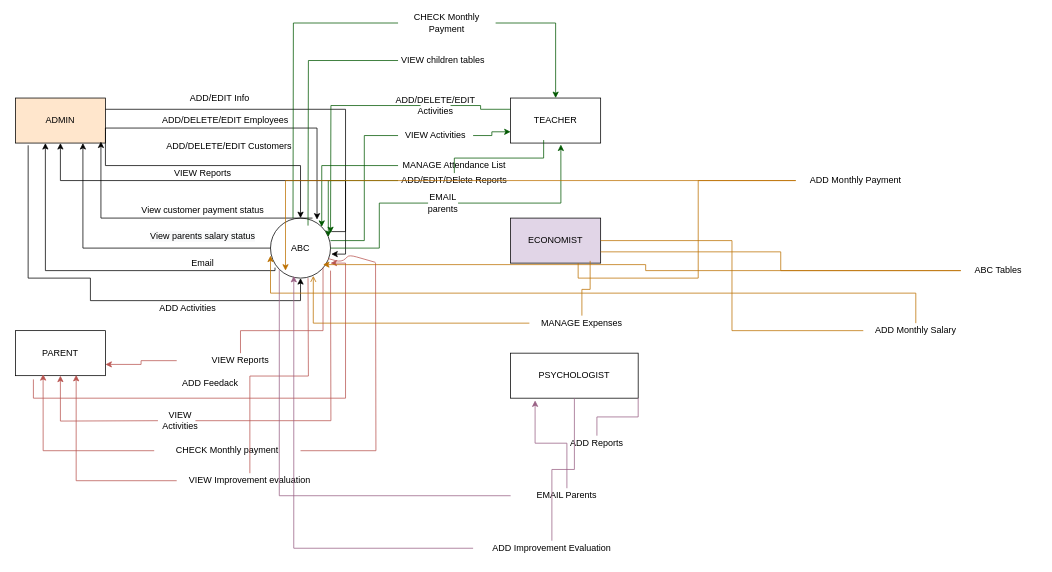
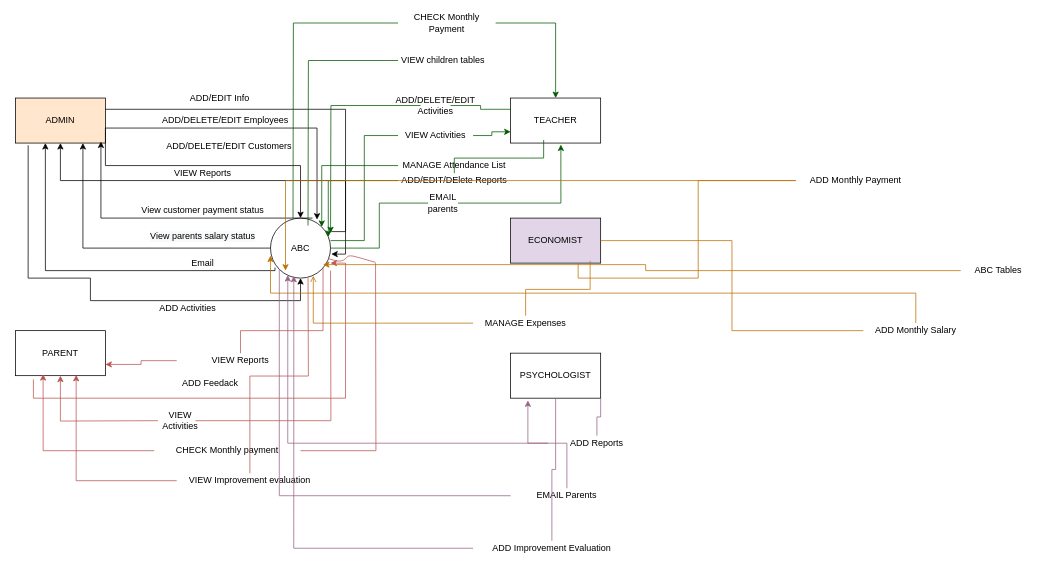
edge "ECONOMIST" -- "ABC Tables": removed
node "MANAGE Expenses": moved (582, 323) -> (525, 323)
node "PSYCHOLOGIST": size 128x45 -> 90x45
edge "ADD Reports" -> "ABC": added
